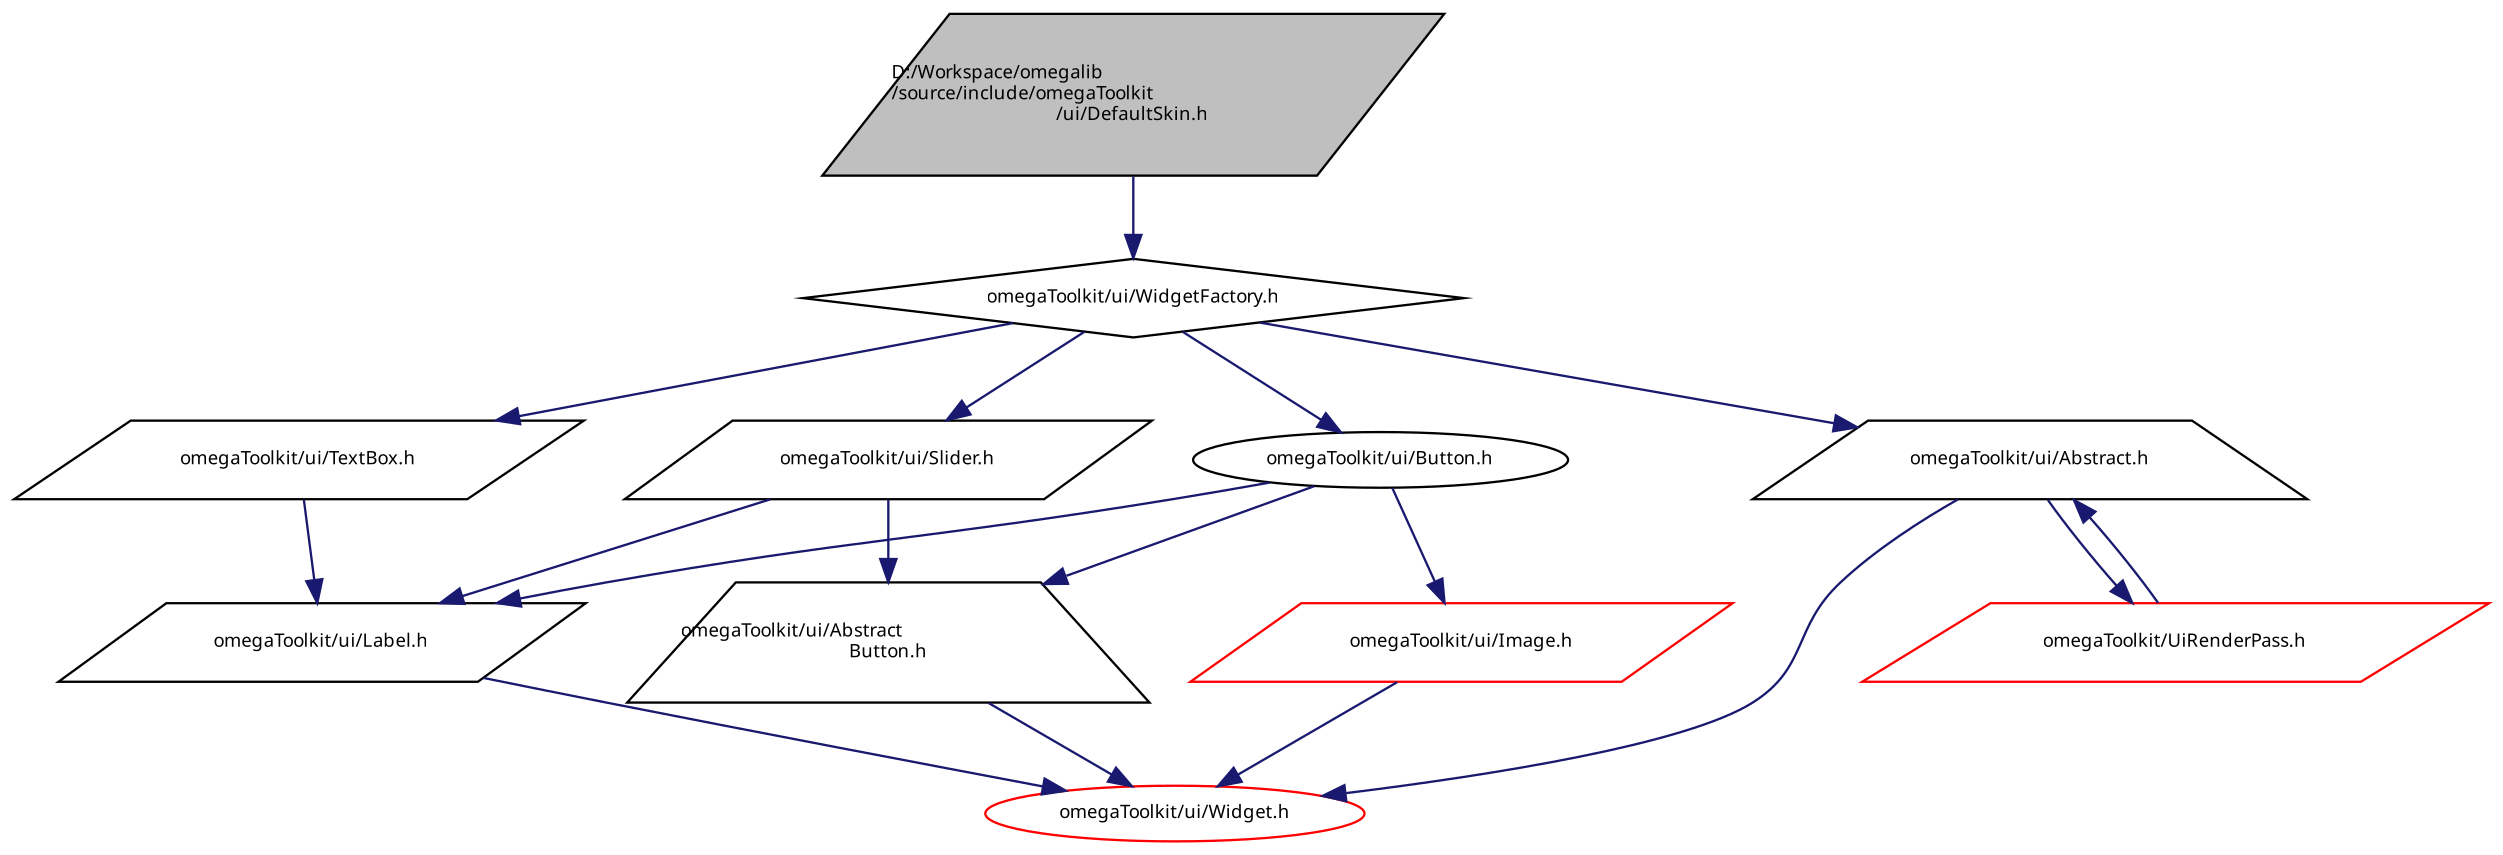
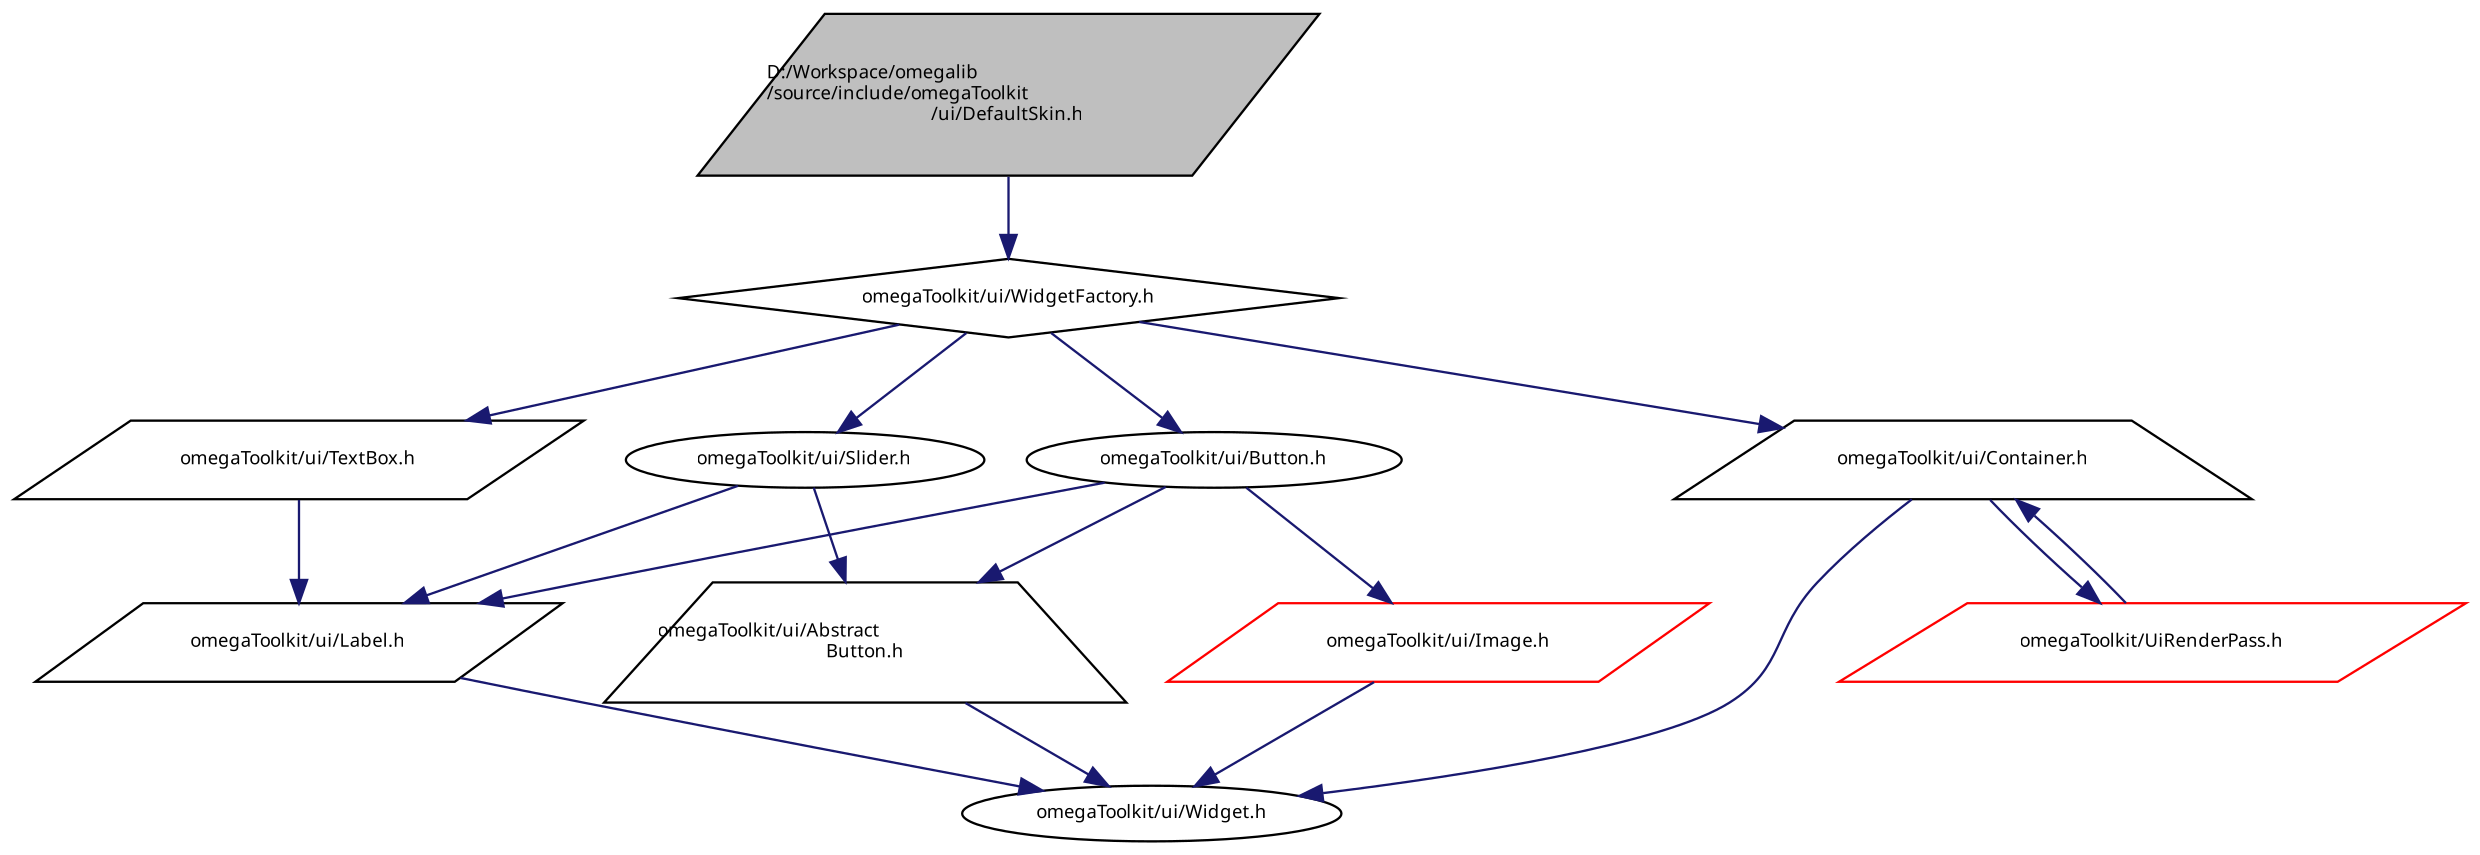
node "omegaToolkit/ui/Slider.h": shape parallelogram -> ellipse
node "omegaToolkit/ui/Abstract.h": label "omegaToolkit/ui/Abstract.h" -> "omegaToolkit/ui/Container.h"
node "omegaToolkit/ui/Widget.h": color red -> black
